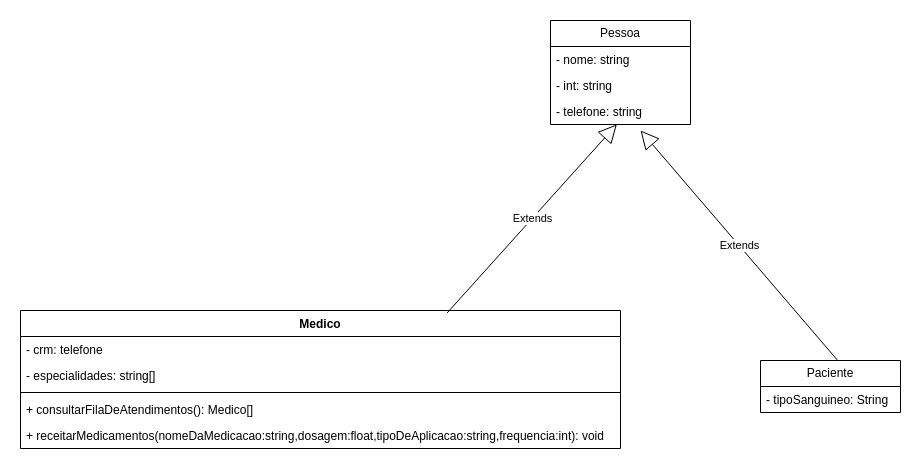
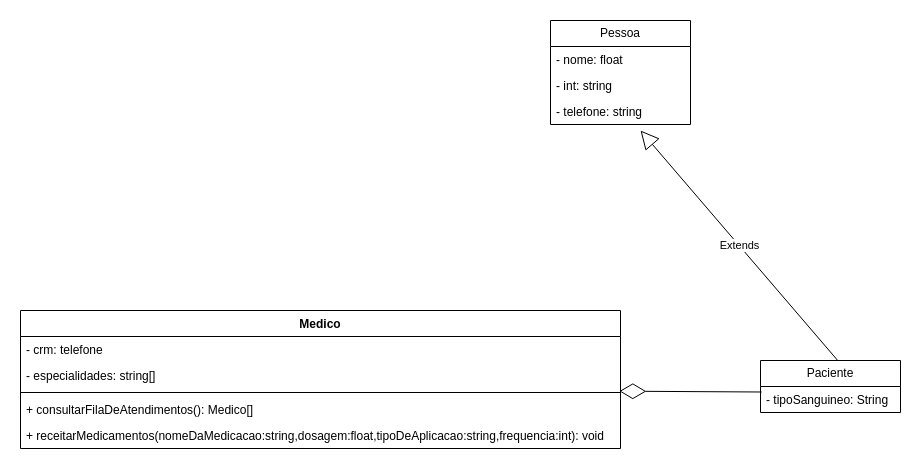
node "- nome: string": label "- nome: string" -> "- nome: float"
edge "Medico" -> "- telefone: string": removed, label "Extends"
edge "- tipoSanguineo: String" -> "- especialidades: string[]": added
